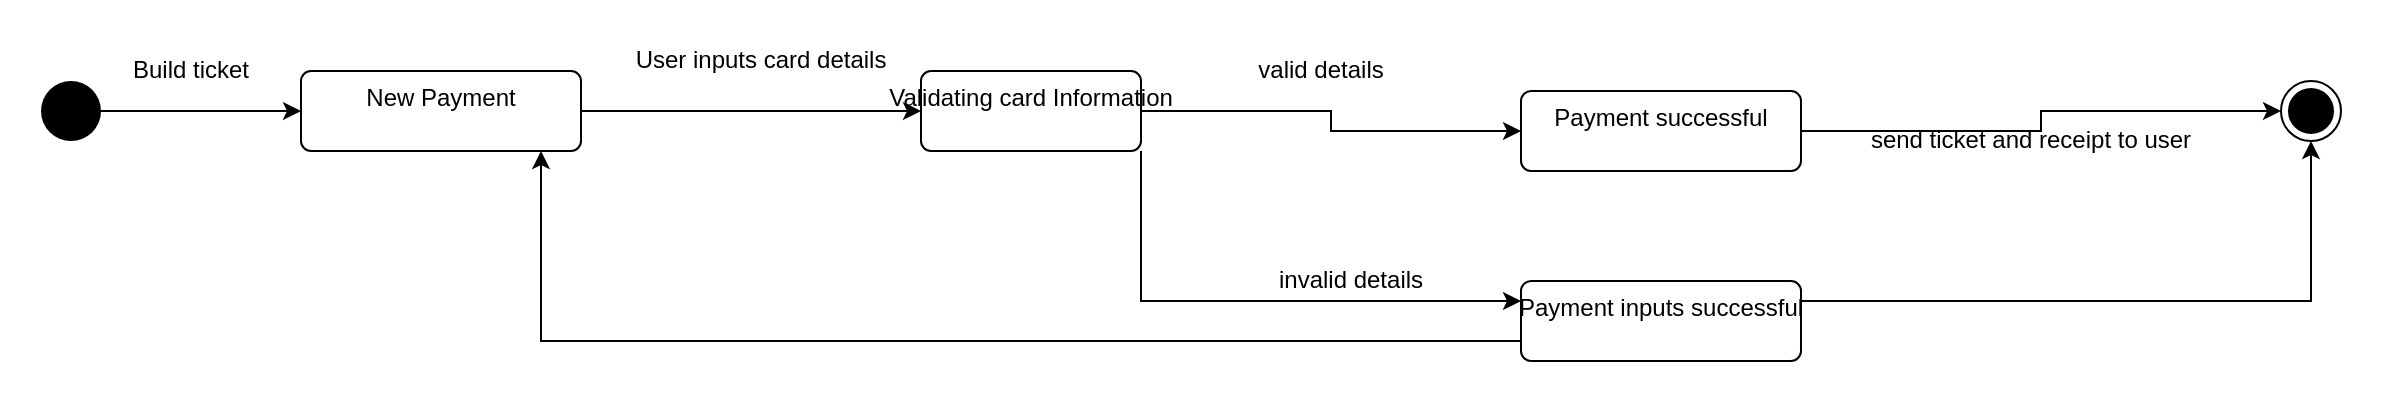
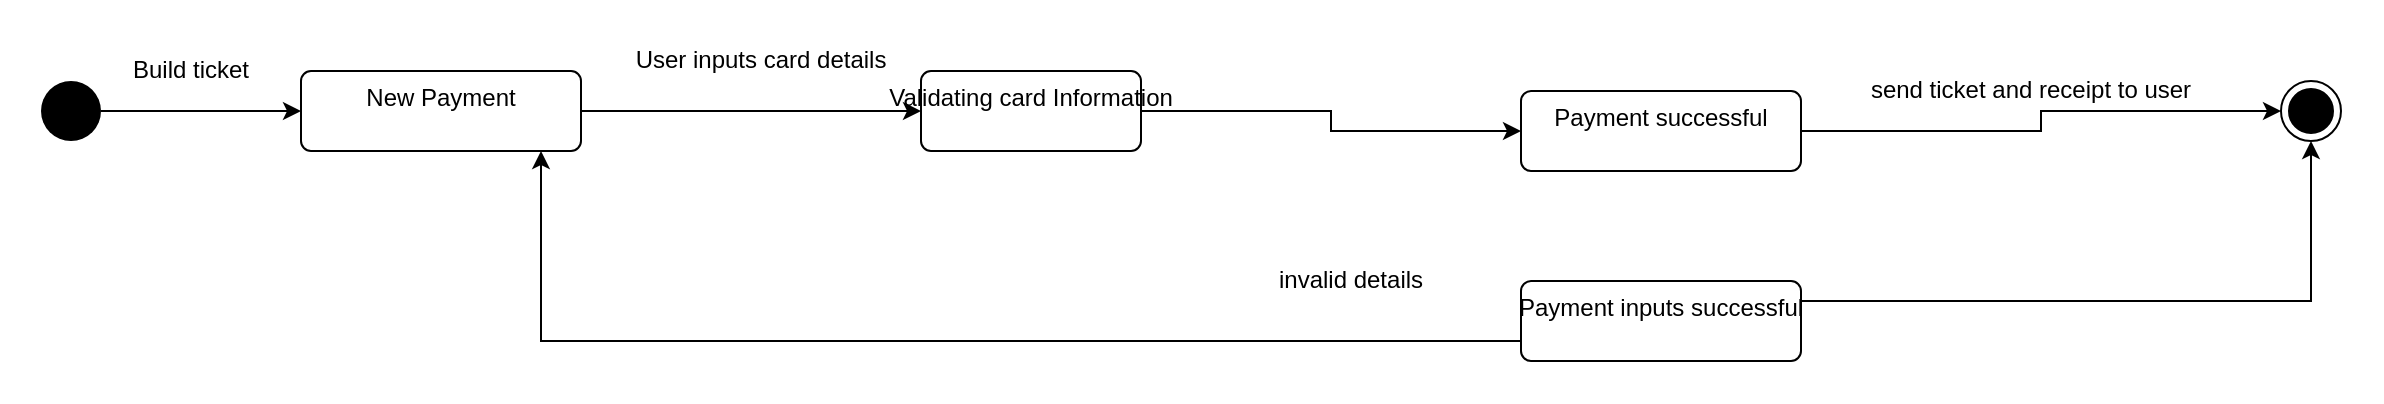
node "valid details": removed
node "send ticket and receipt to user": moved (2031, 141) -> (2031, 91)
edge "Validating card Information" -> "Payment inputs successful": removed
